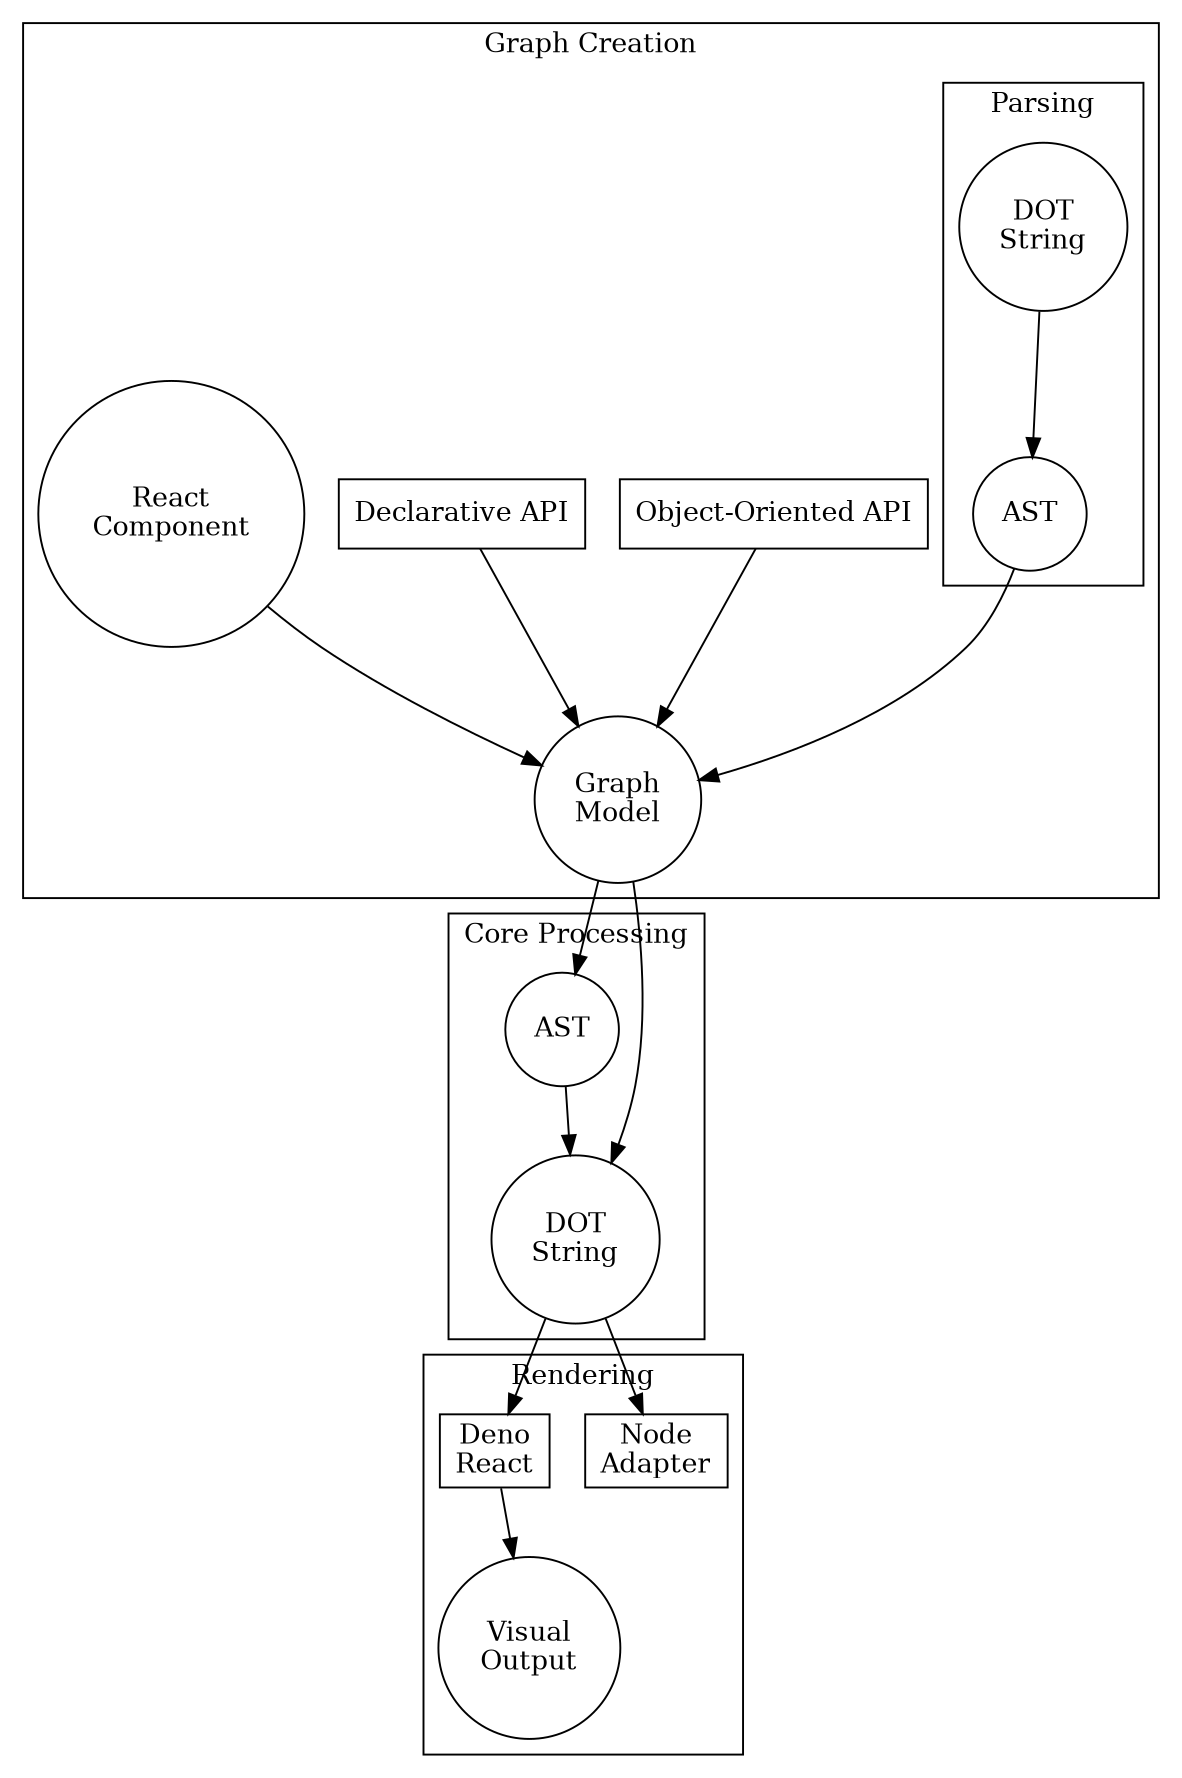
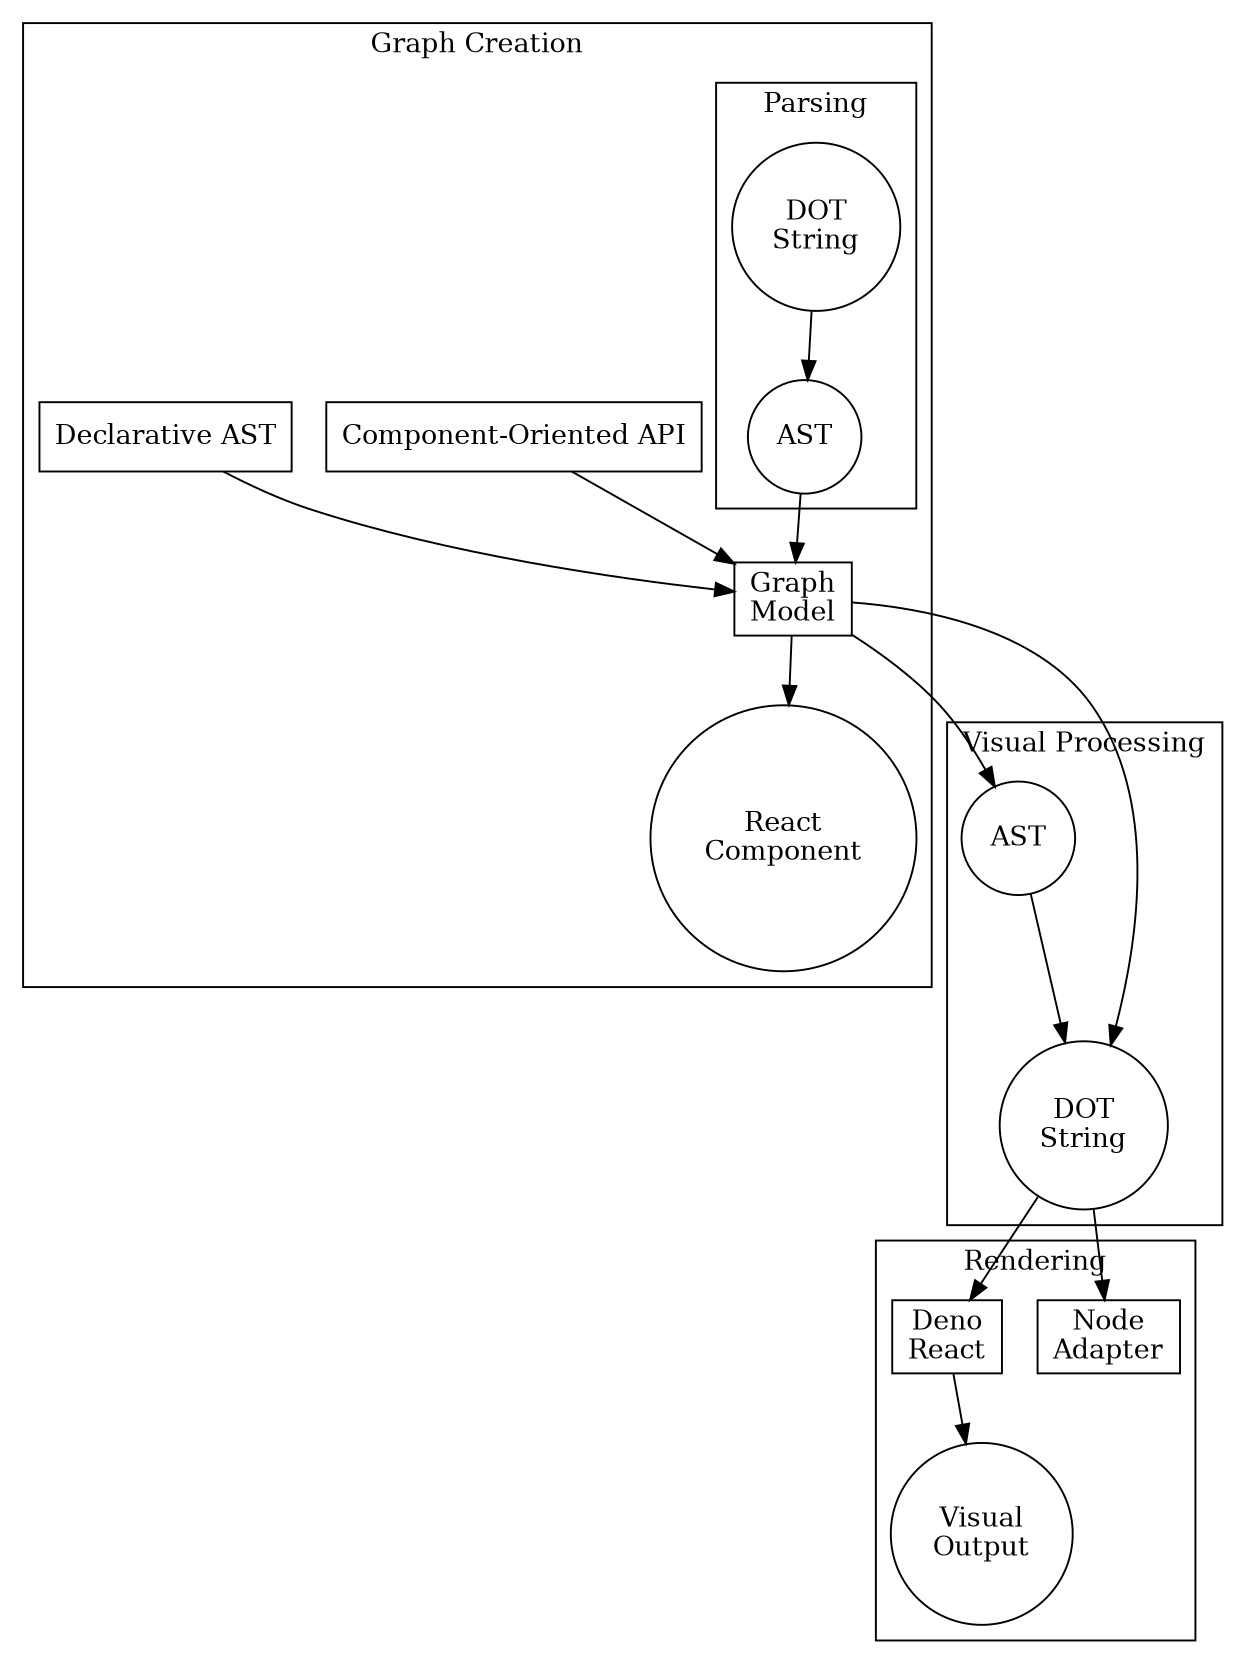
node "Declarative API": label "Declarative API" -> "Declarative AST"
node "Object-Oriented API": label "Object-Oriented API" -> "Component-Oriented API"
edge "React Component" -> "Graph Model": reversed
node "Graph Model": shape circle -> box
cluster "Core Processing": label "Core Processing" -> "Visual Processing"
